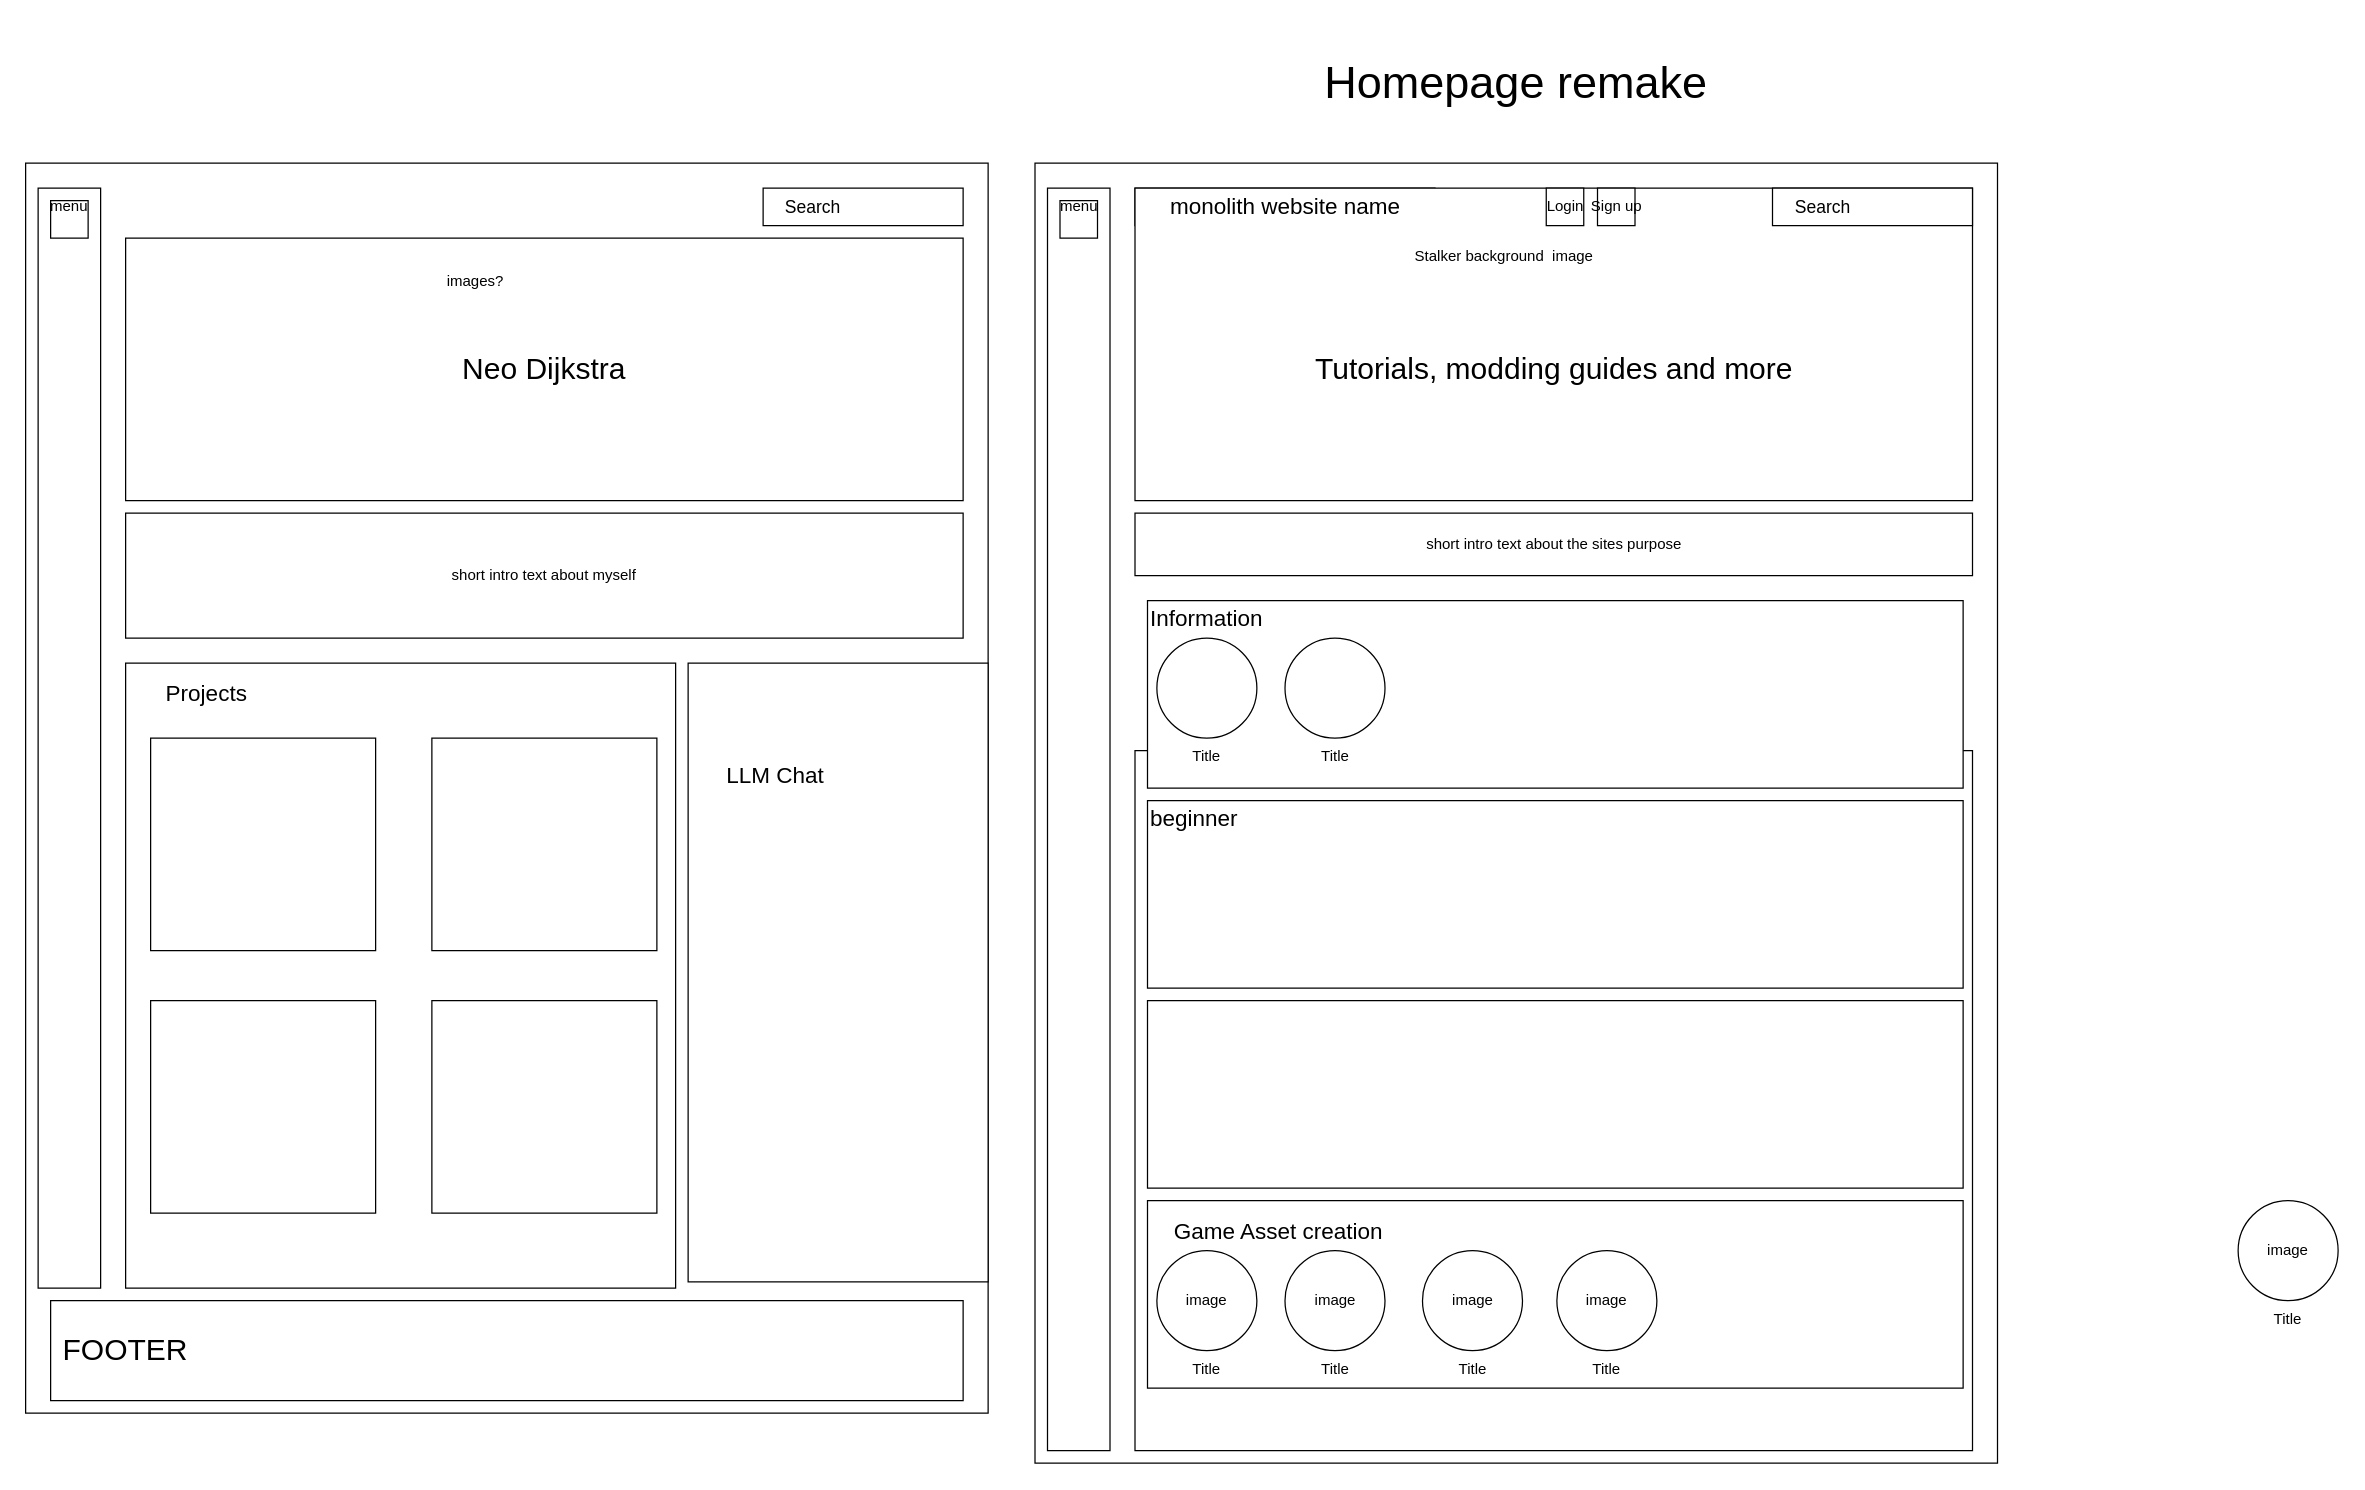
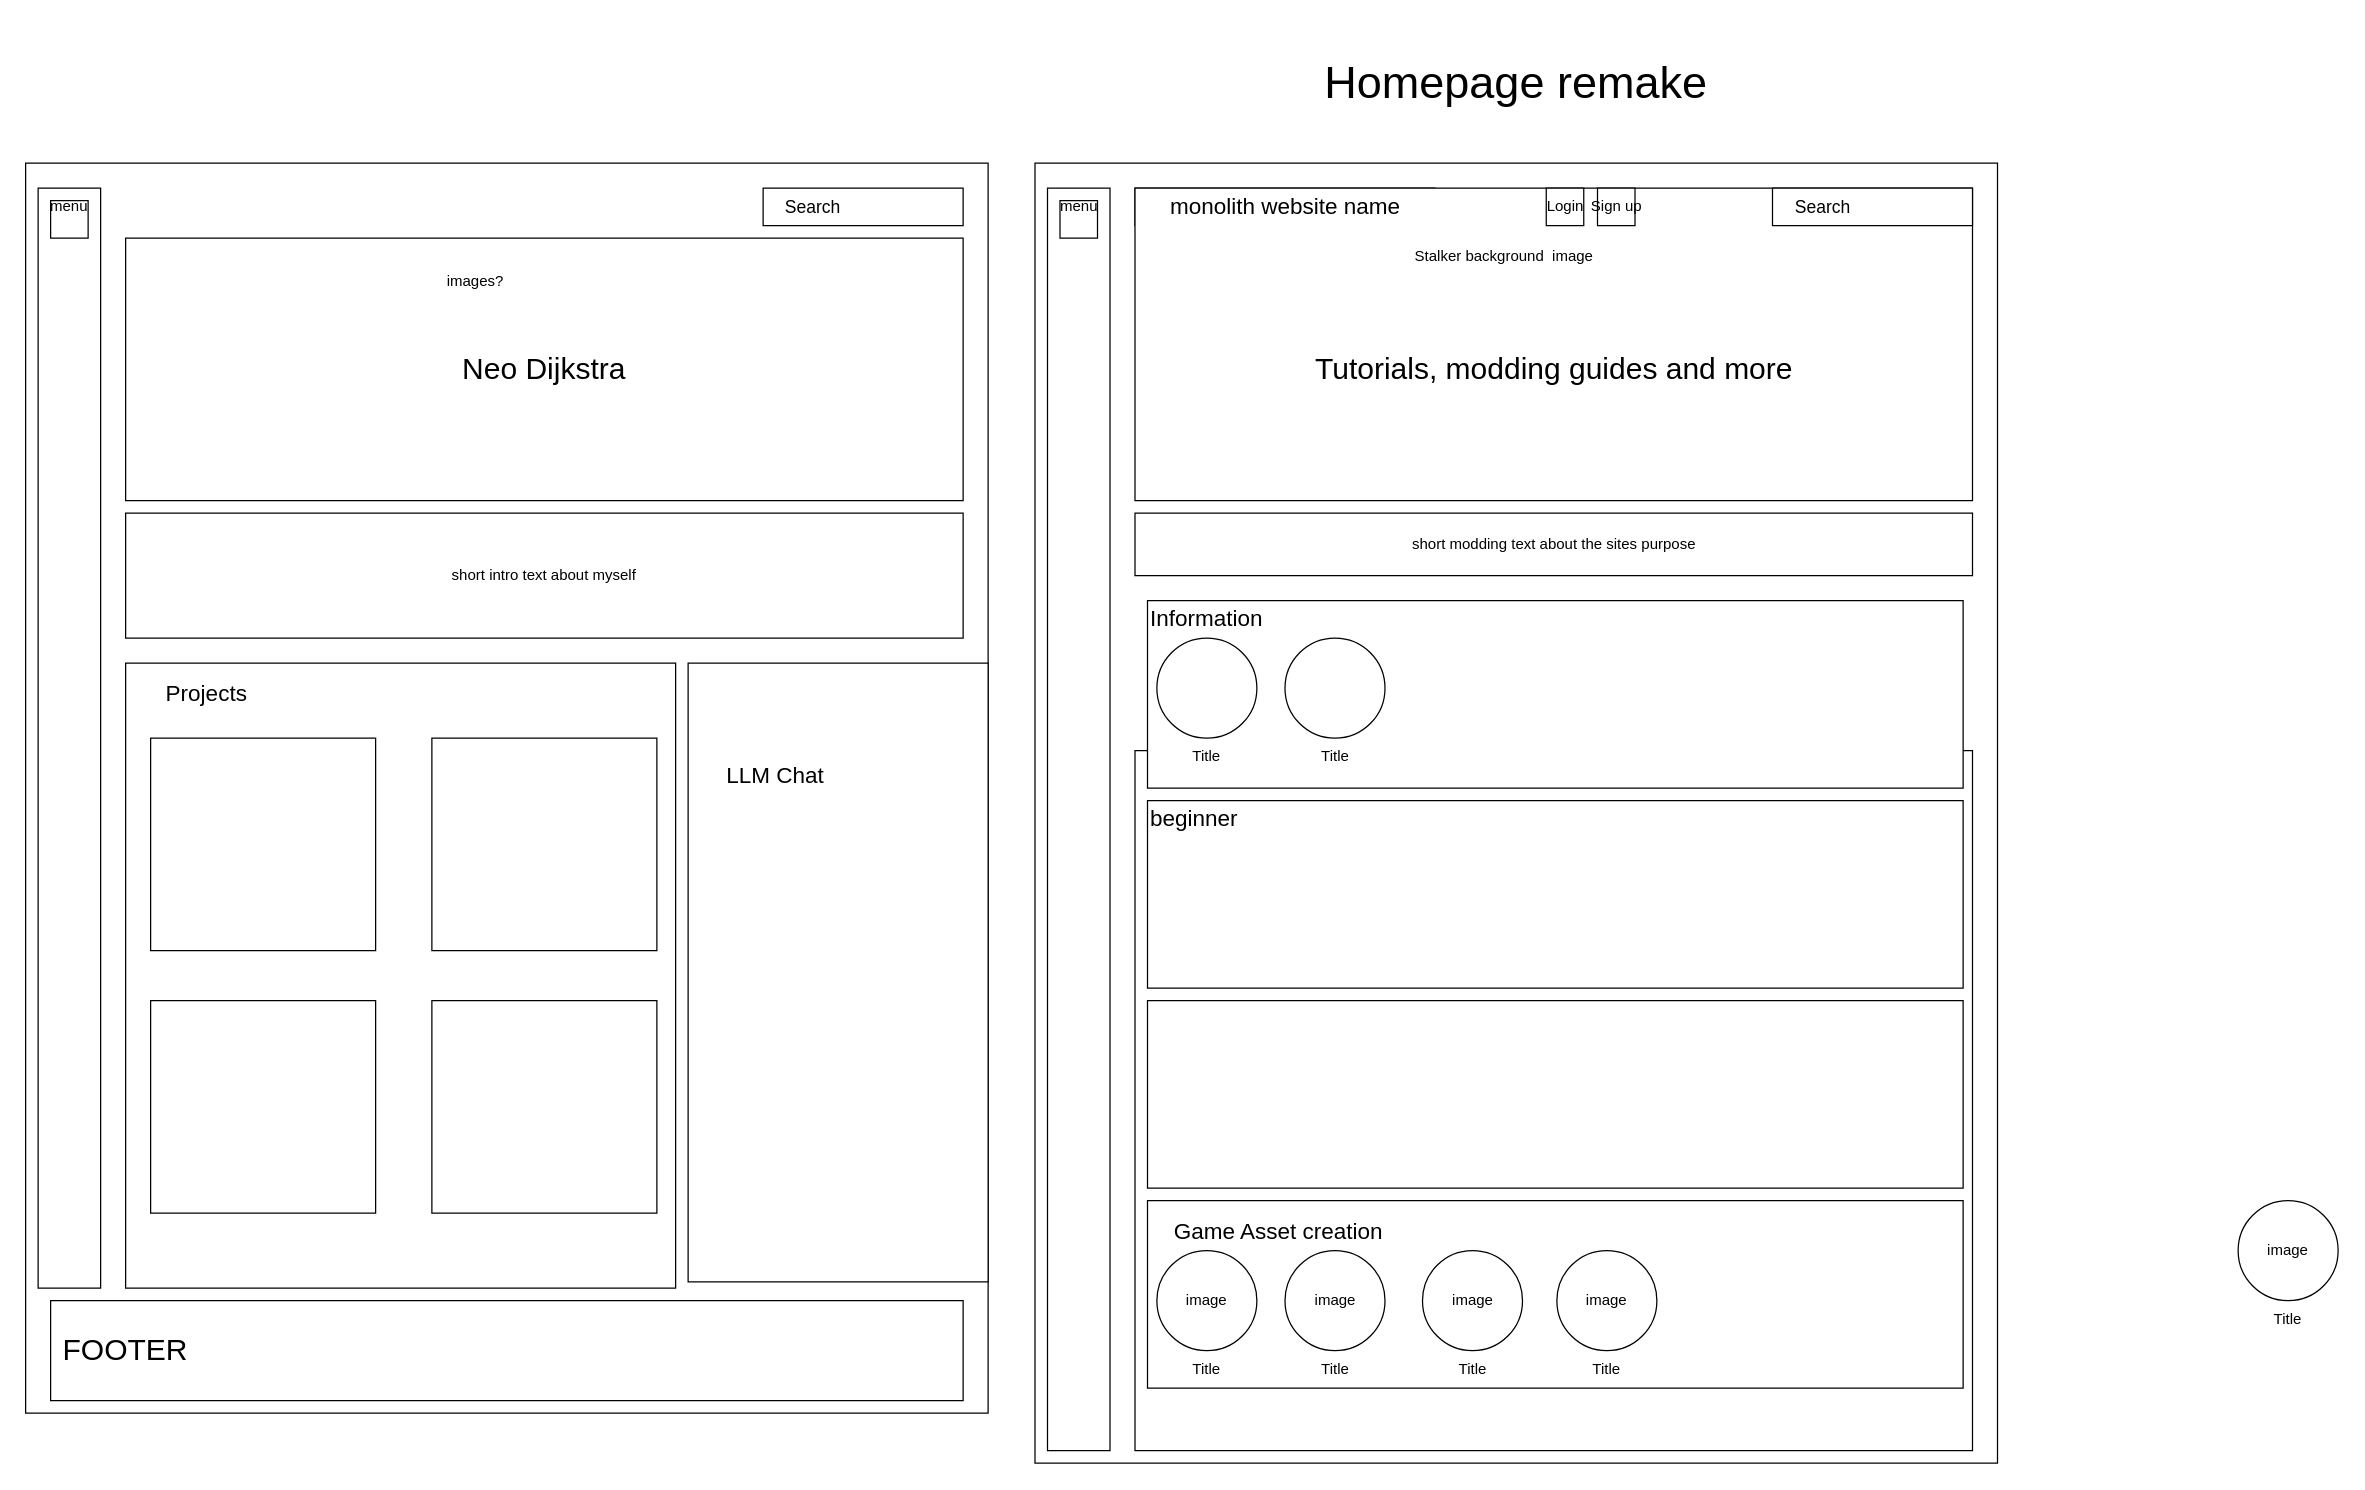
node "short intro text about the sites purpose": label "short intro text about the sites purpose" -> "short modding text about the sites purpose"
